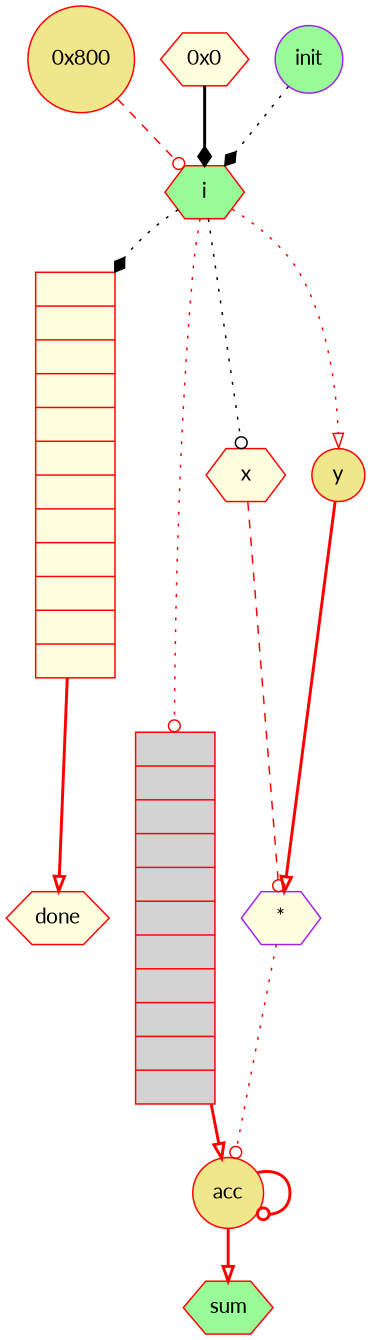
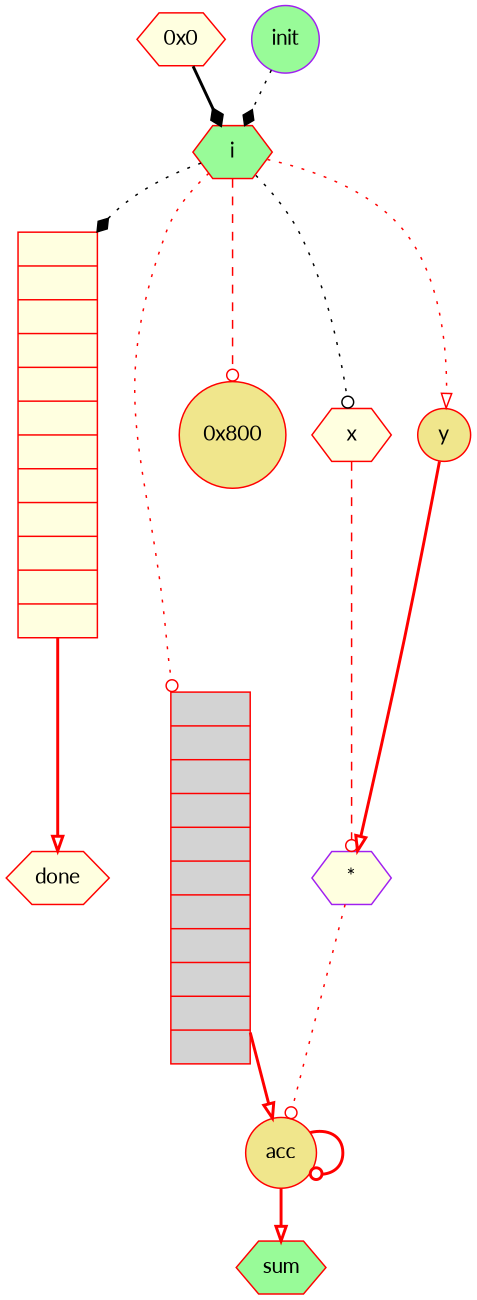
edge "0x800" -> "i": reversed
